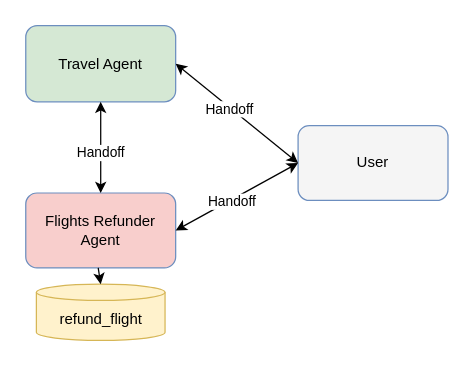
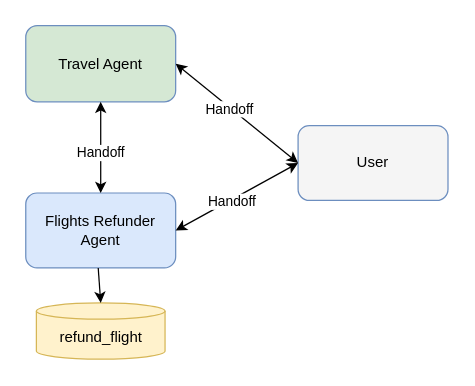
node "Flights Refunder Agent": fillcolor #f8cecc -> #dae8fc
node "refund_flight": moved (101, 313) -> (101, 331)
